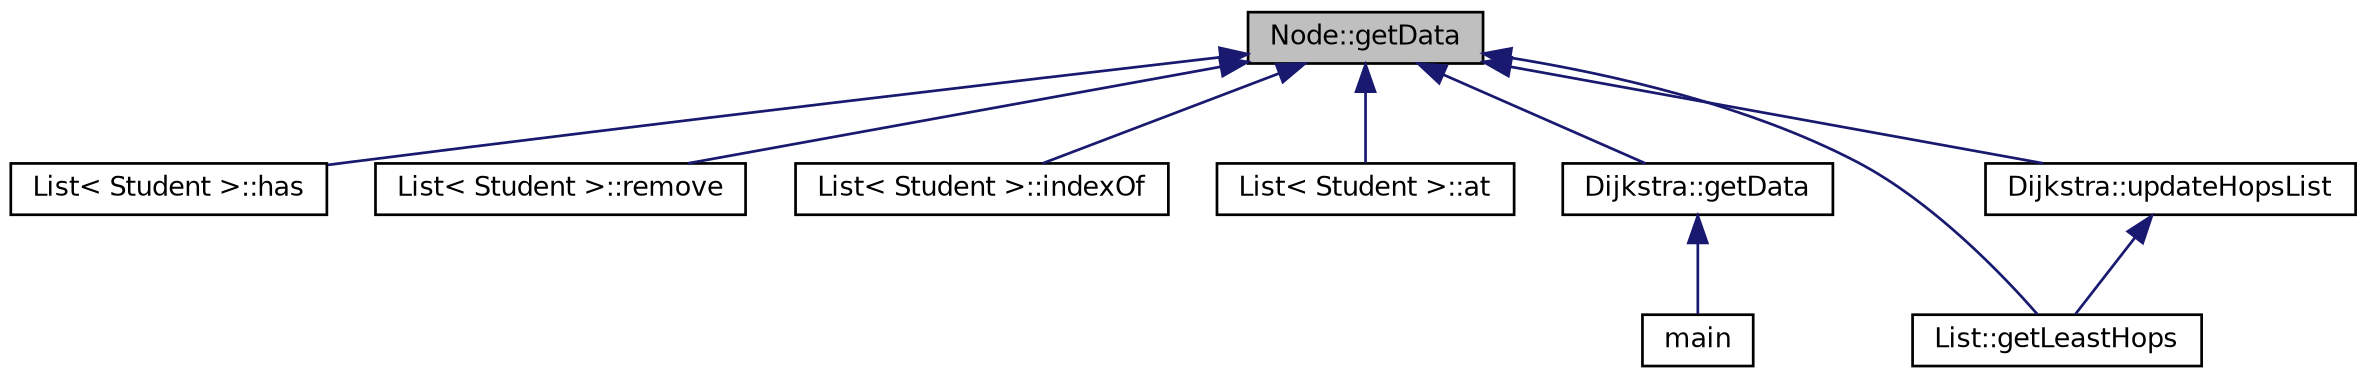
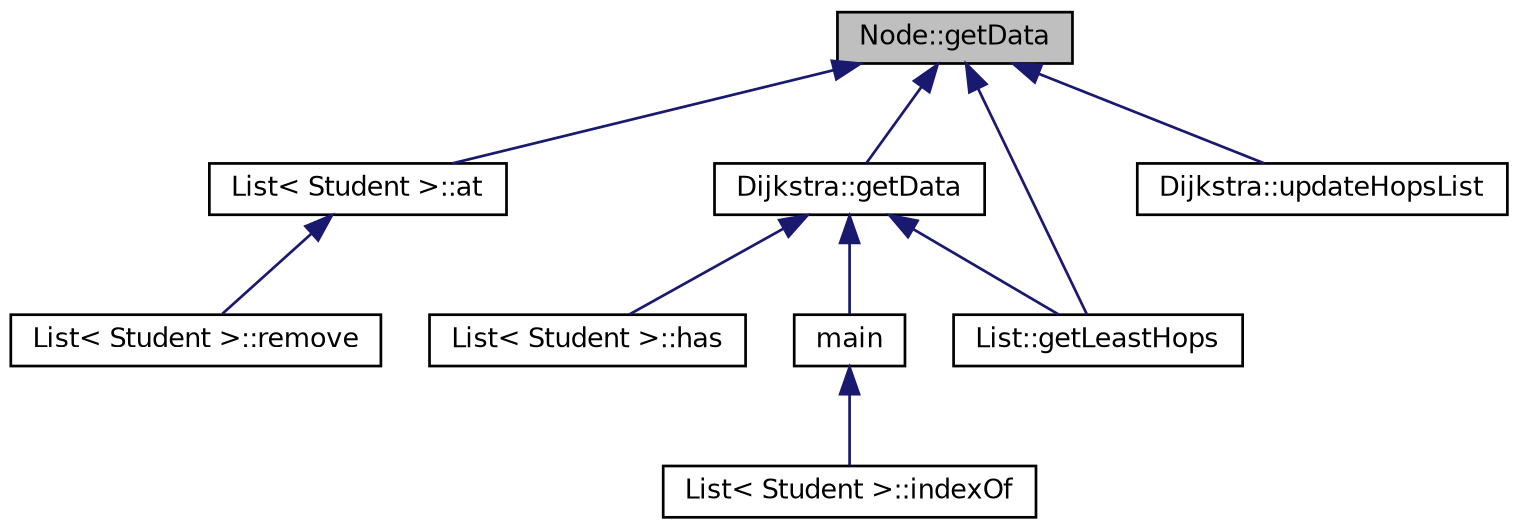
edge "List< Student >::has" -> "Node::getData": now "List< Student >::has" -> "Dijkstra::getData"
edge "List< Student >::remove" -> "Node::getData": now "List< Student >::remove" -> "List< Student >::at"
edge "List< Student >::indexOf" -> "Node::getData": now "List< Student >::indexOf" -> "main"
edge "List::getLeastHops" -> "Dijkstra::updateHopsList": now "List::getLeastHops" -> "Dijkstra::getData"
